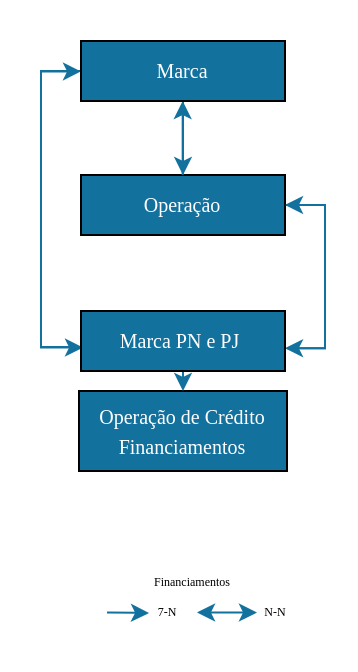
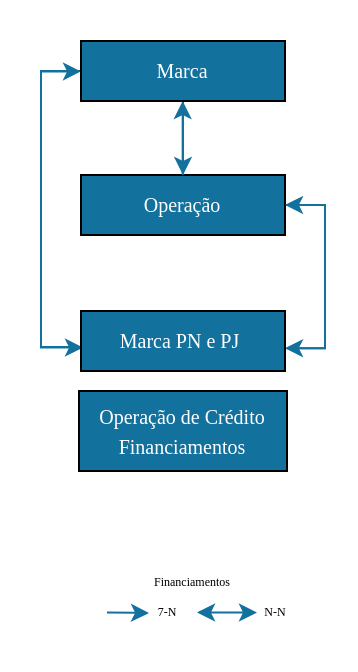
edge "Marca PN e PJ" -> "Operação de Crédito Financiamentos": removed
